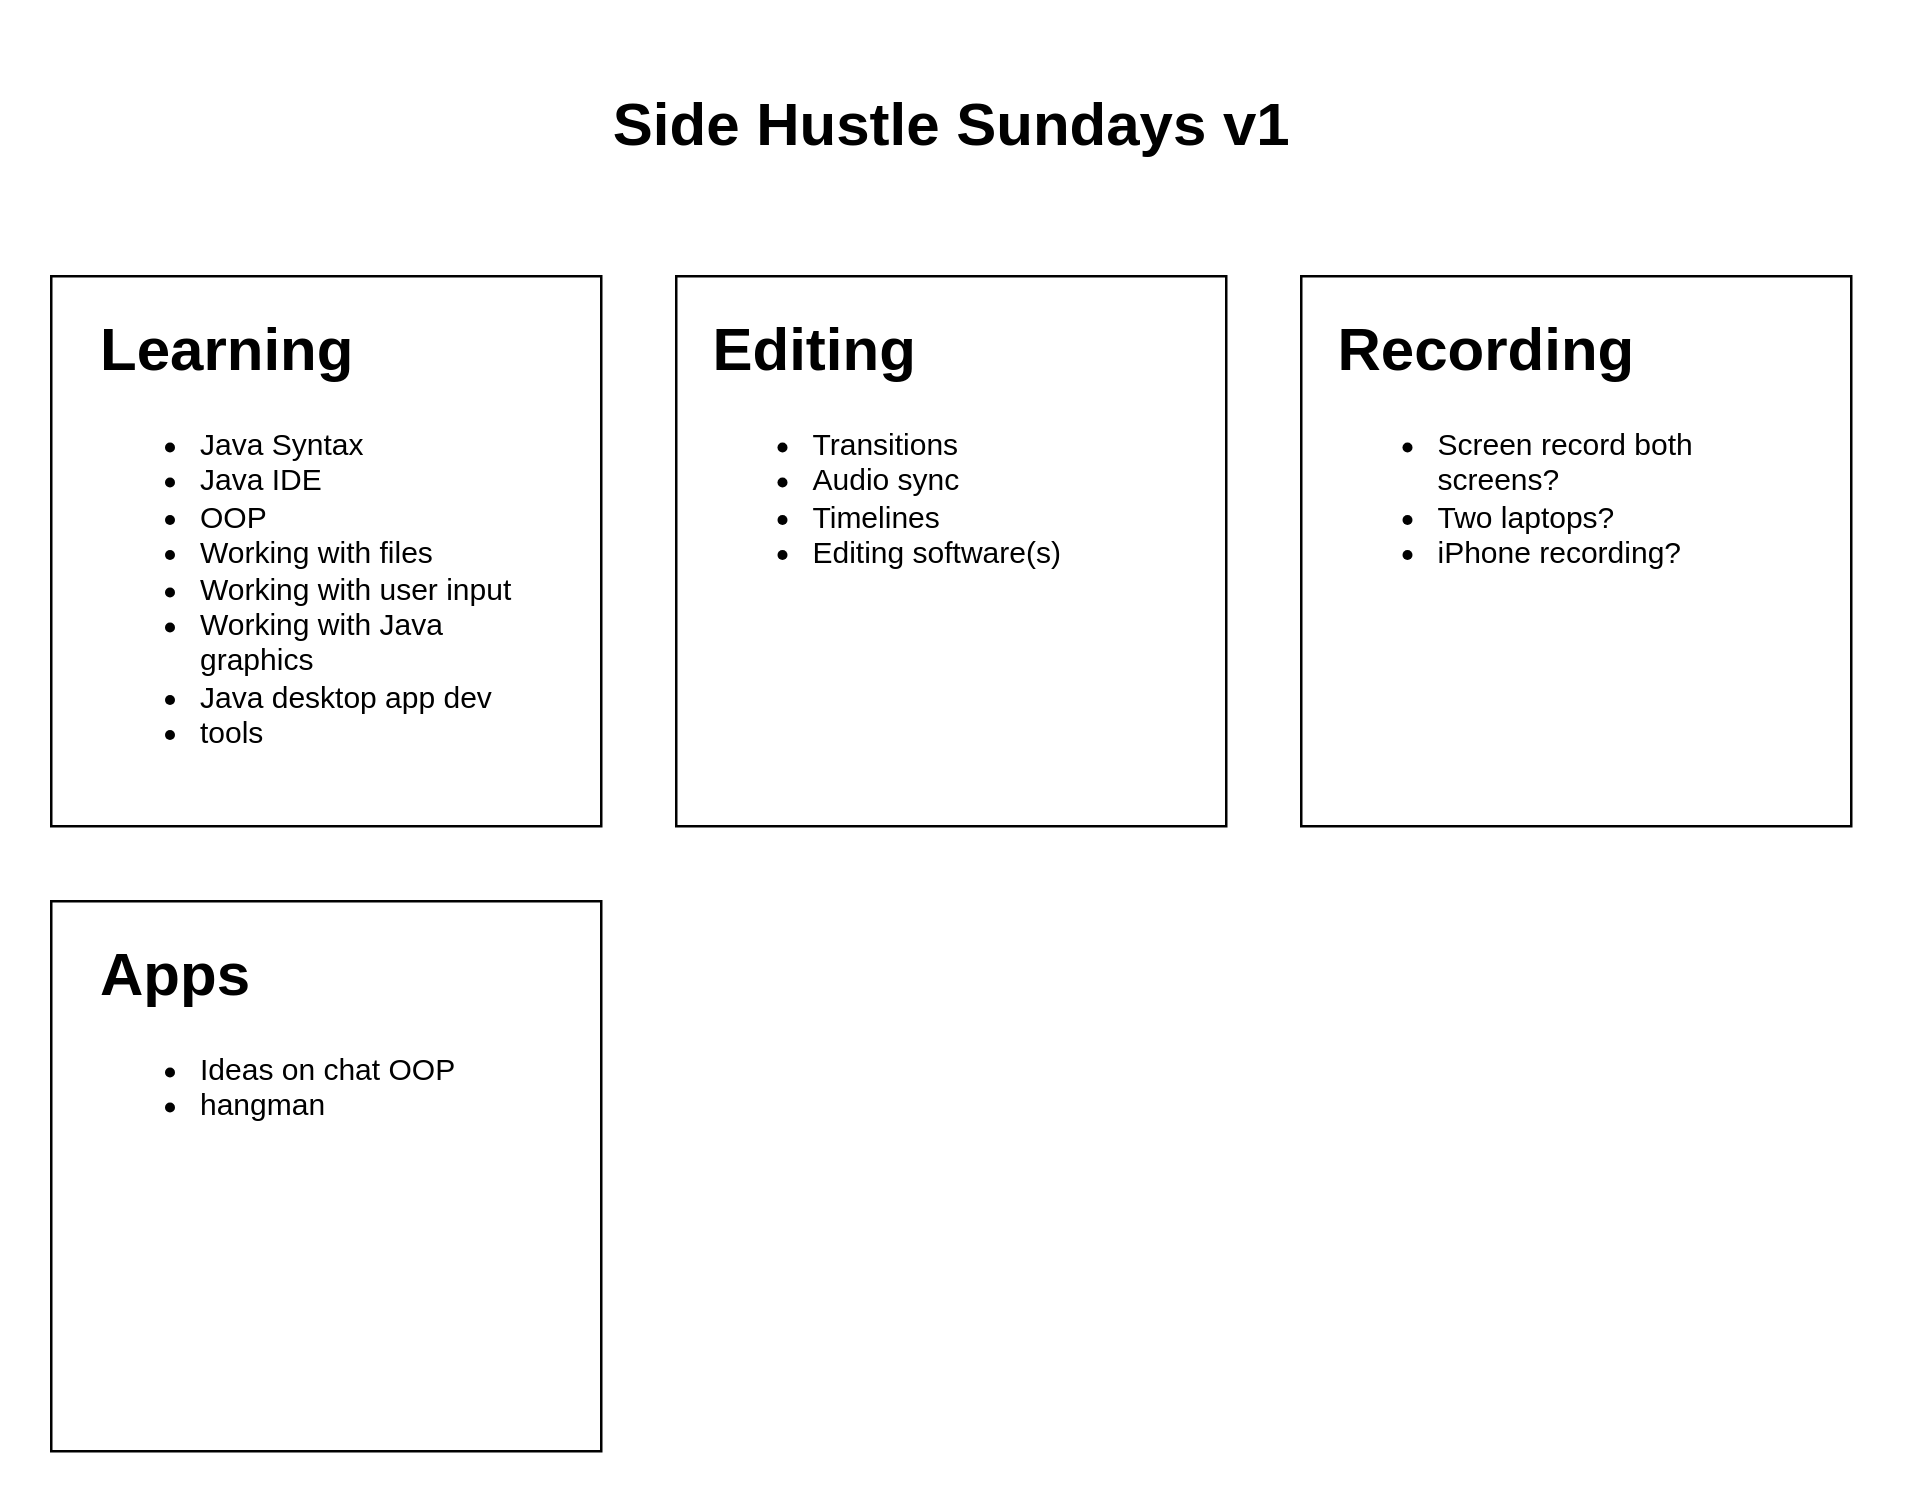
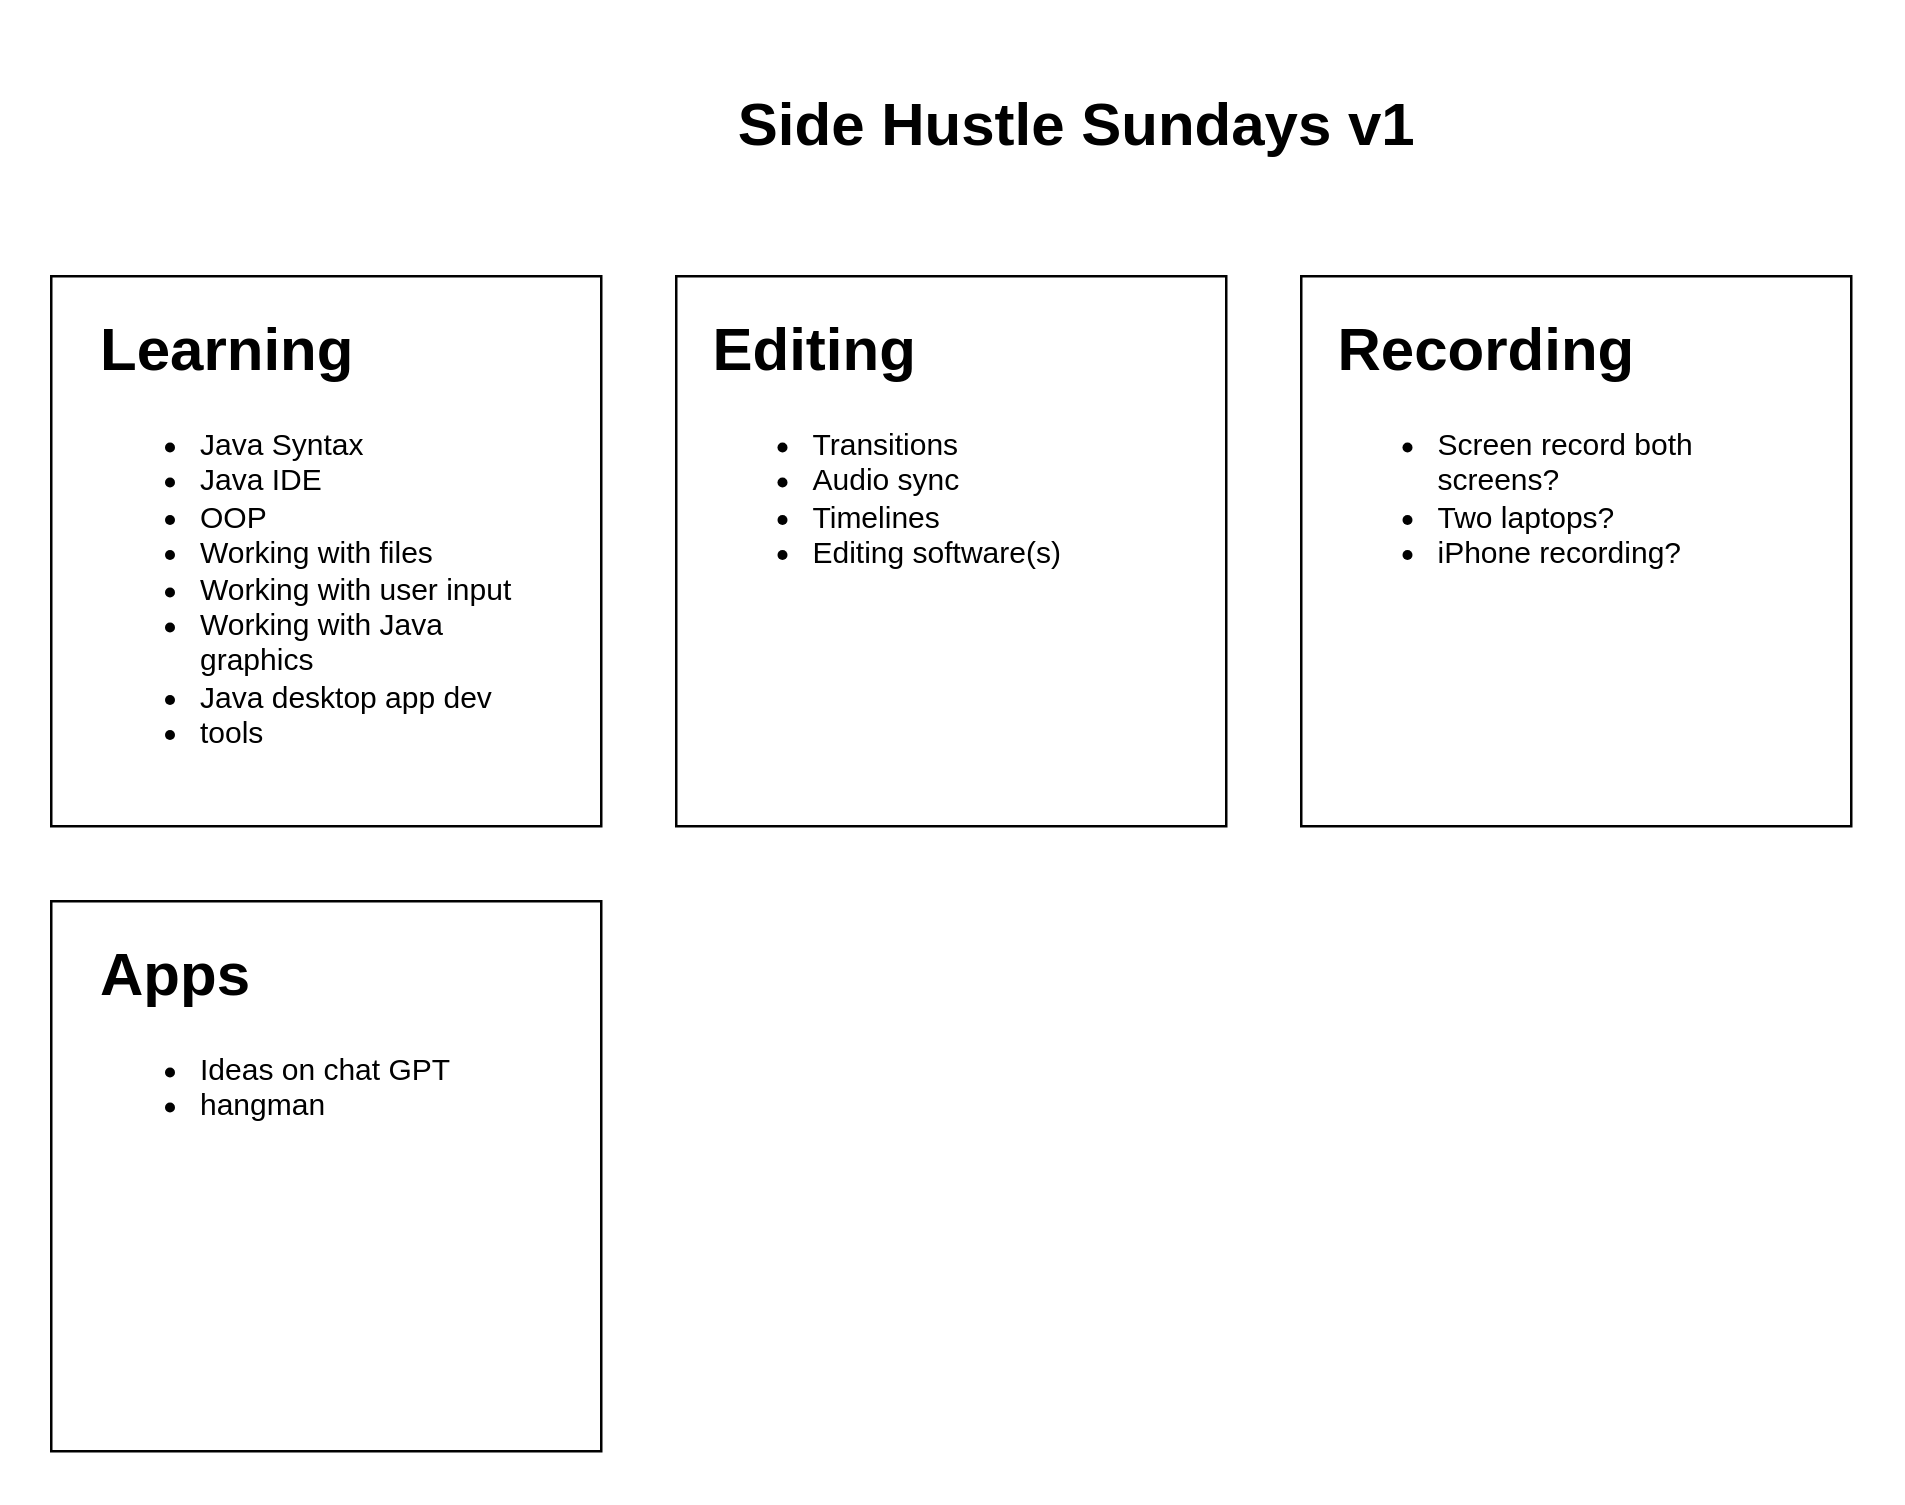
node "Side Hustle Sundays v1": moved (951, 126) -> (1076, 126)
node "Apps Ideas on chat OOP hangman": label "Apps Ideas on chat OOP hangman" -> "Apps Ideas on chat GPT hangman"
